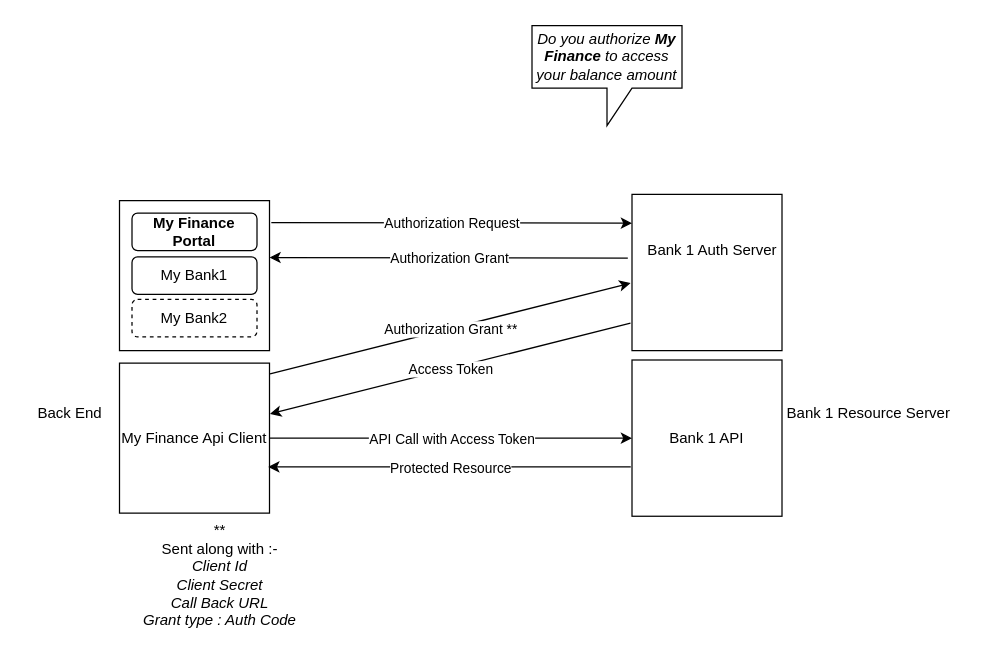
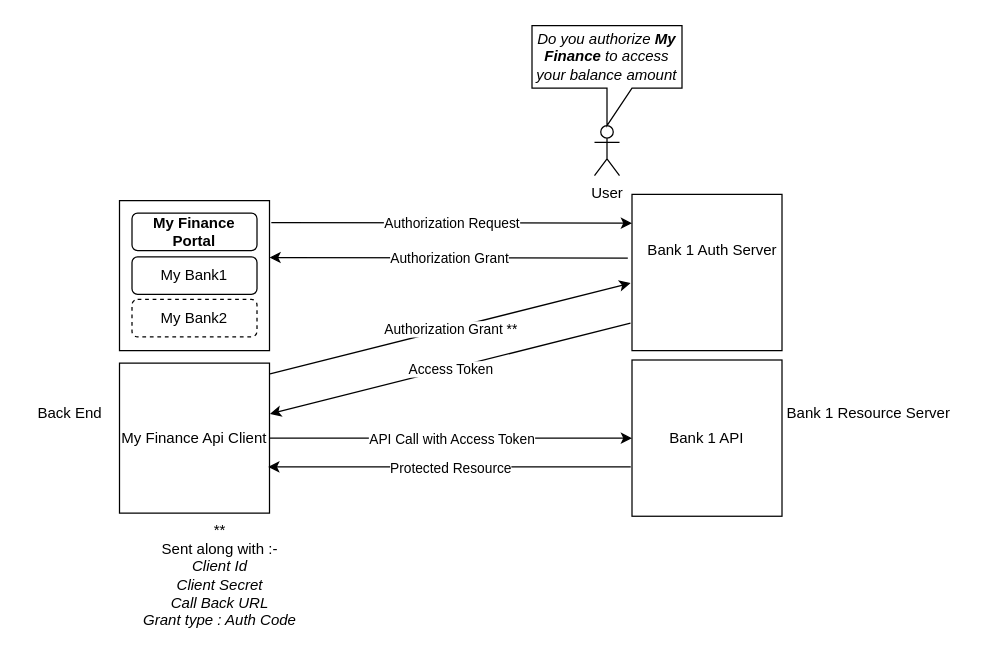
node "User": added
